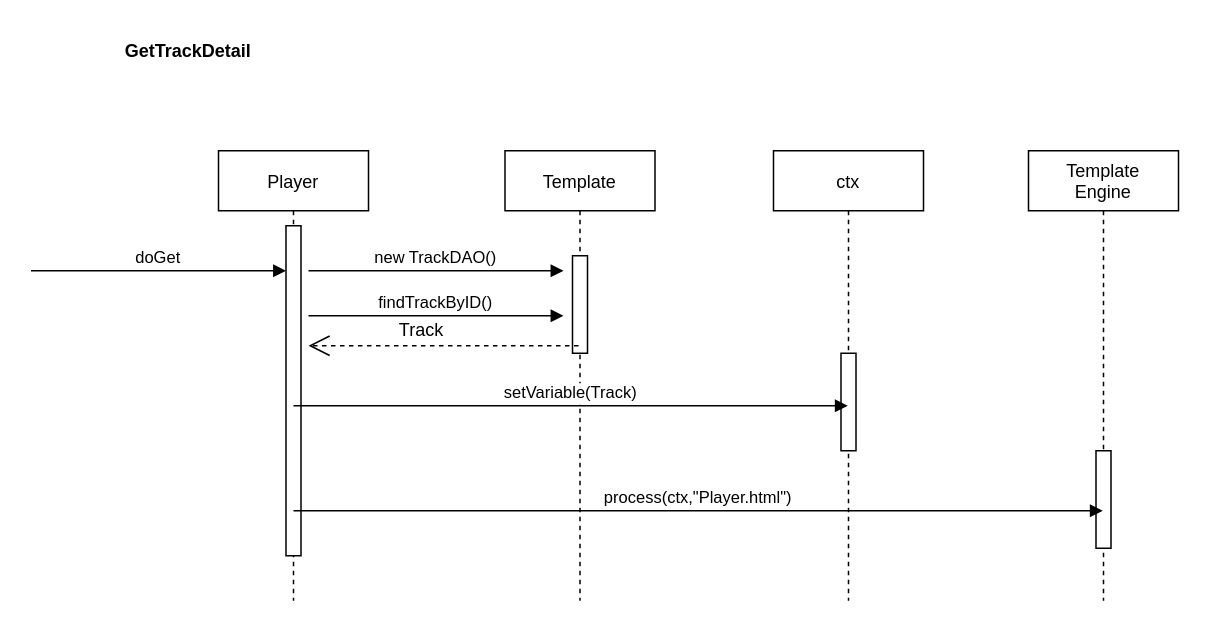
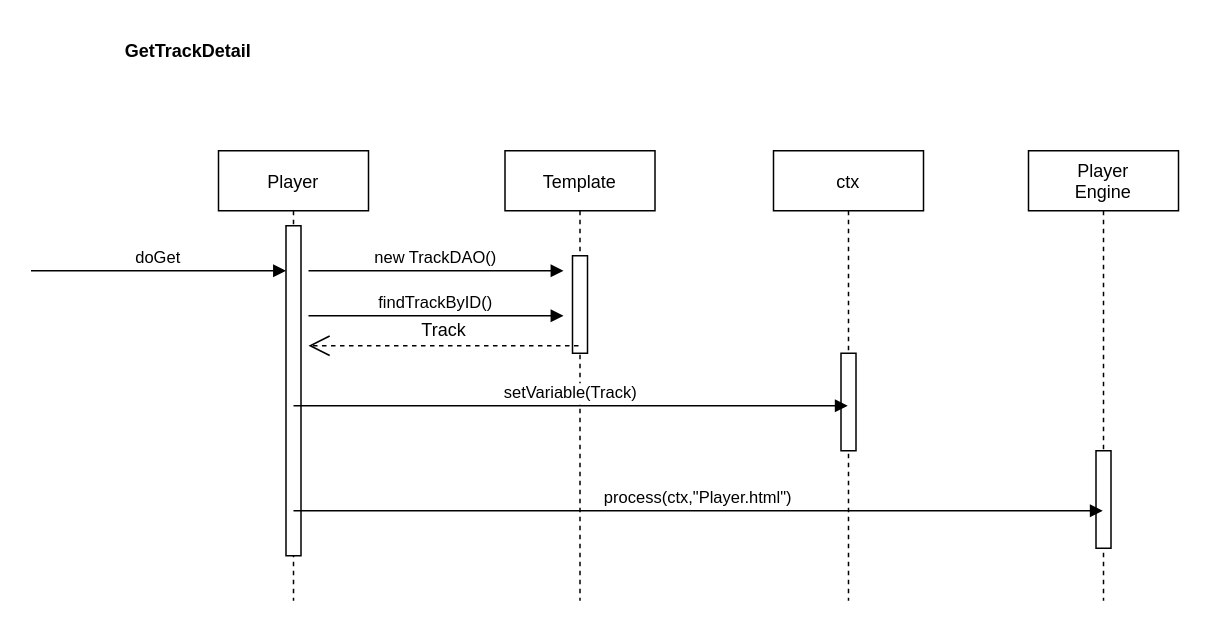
node "Template Engine": label "Template Engine" -> "Player Engine"
node "Track": moved (421, 331) -> (443, 331)
